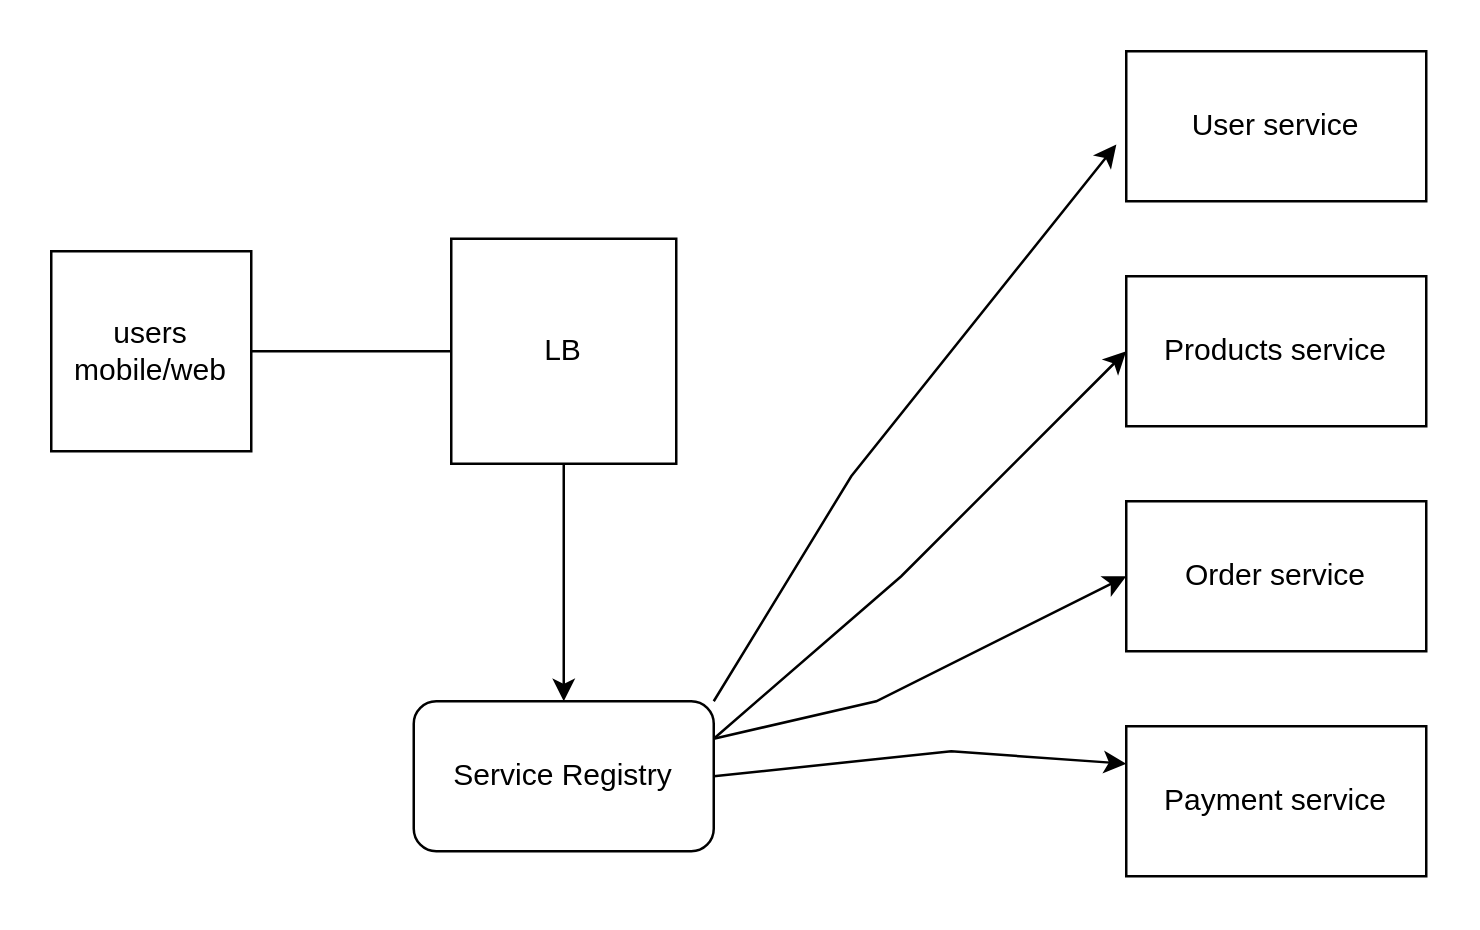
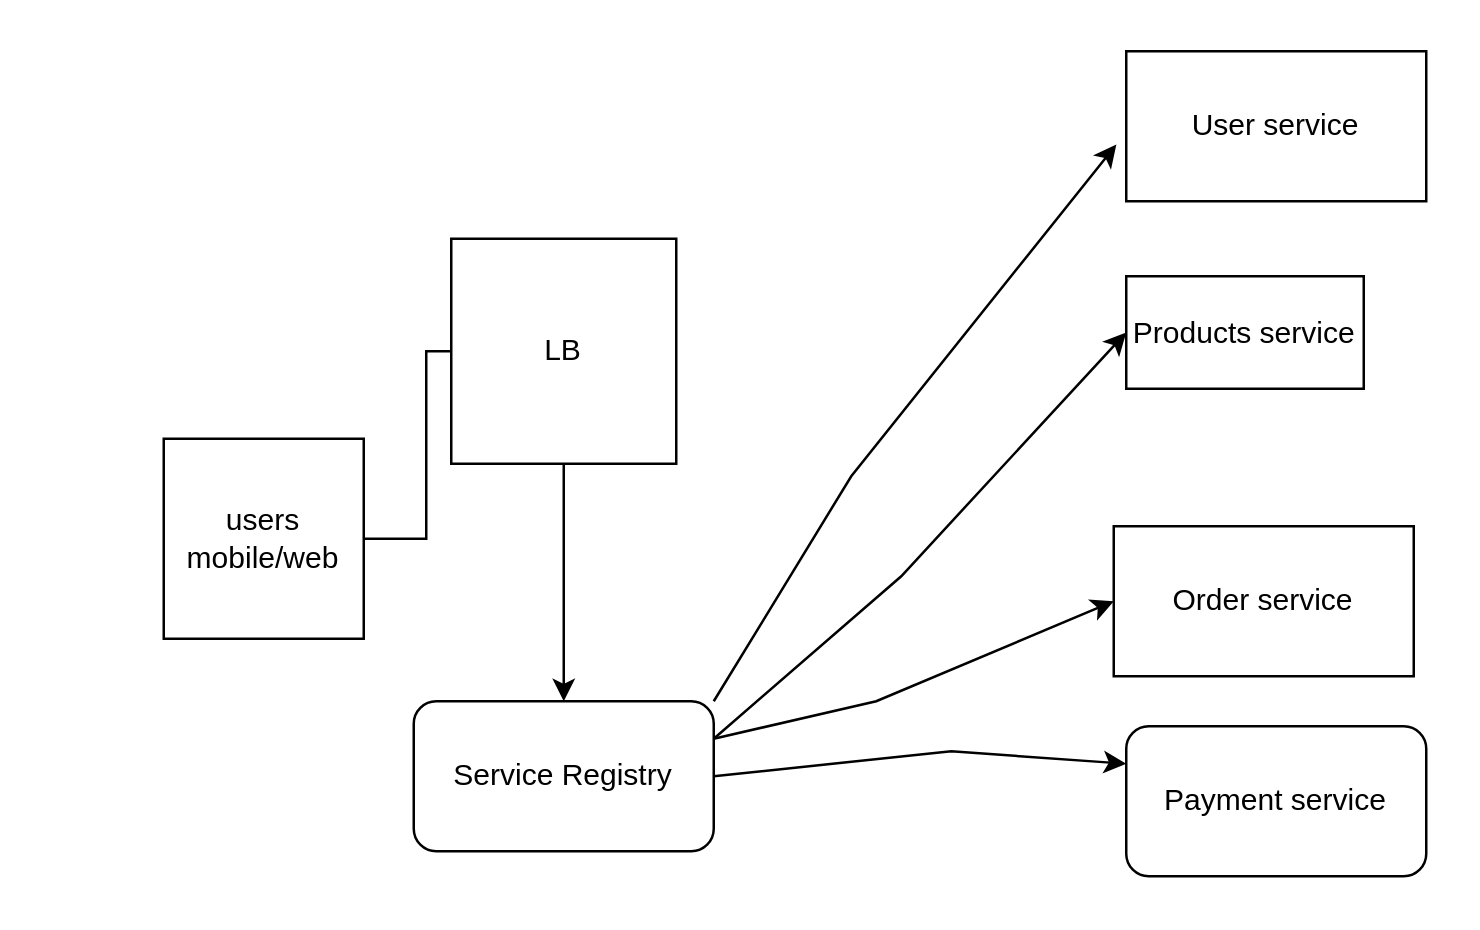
node "users mobile/web": moved (151, 351) -> (264, 539)
node "Products service": size 300x150 -> 238x113
node "Order service": moved (1276, 576) -> (1264, 601)
node "Payment service": shape rectangle -> rounded rectangle
